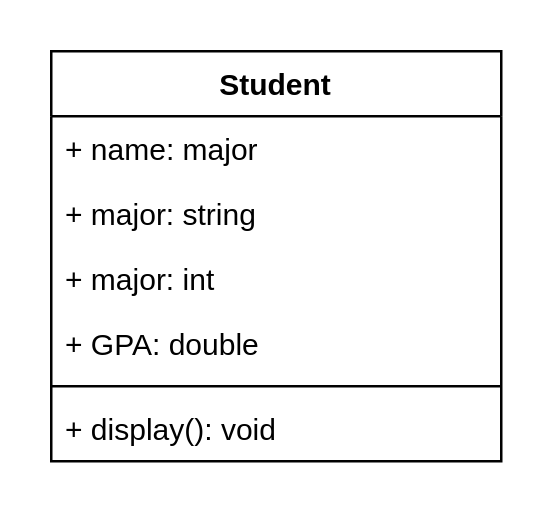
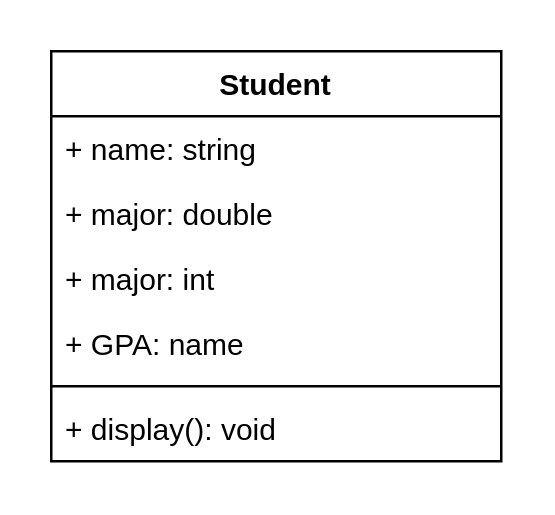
node "+ name: major": label "+ name: major" -> "+ name: string"
node "+ major: string": label "+ major: string" -> "+ major: double"
node "+ GPA: double": label "+ GPA: double" -> "+ GPA: name"
